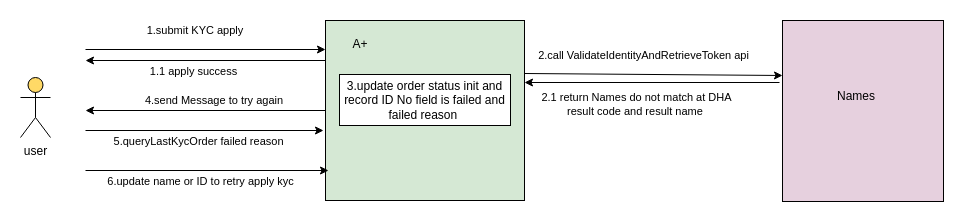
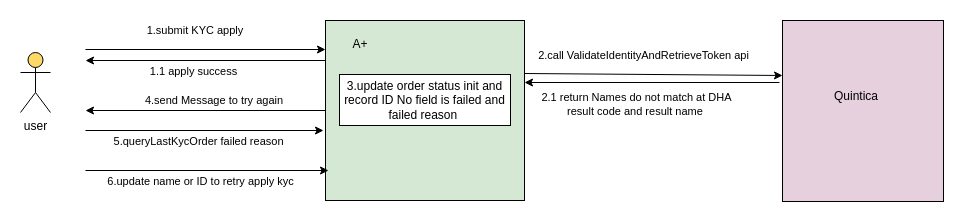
node "Names": label "Names" -> "Quintica"
node "user": moved (36, 108) -> (36, 83)
